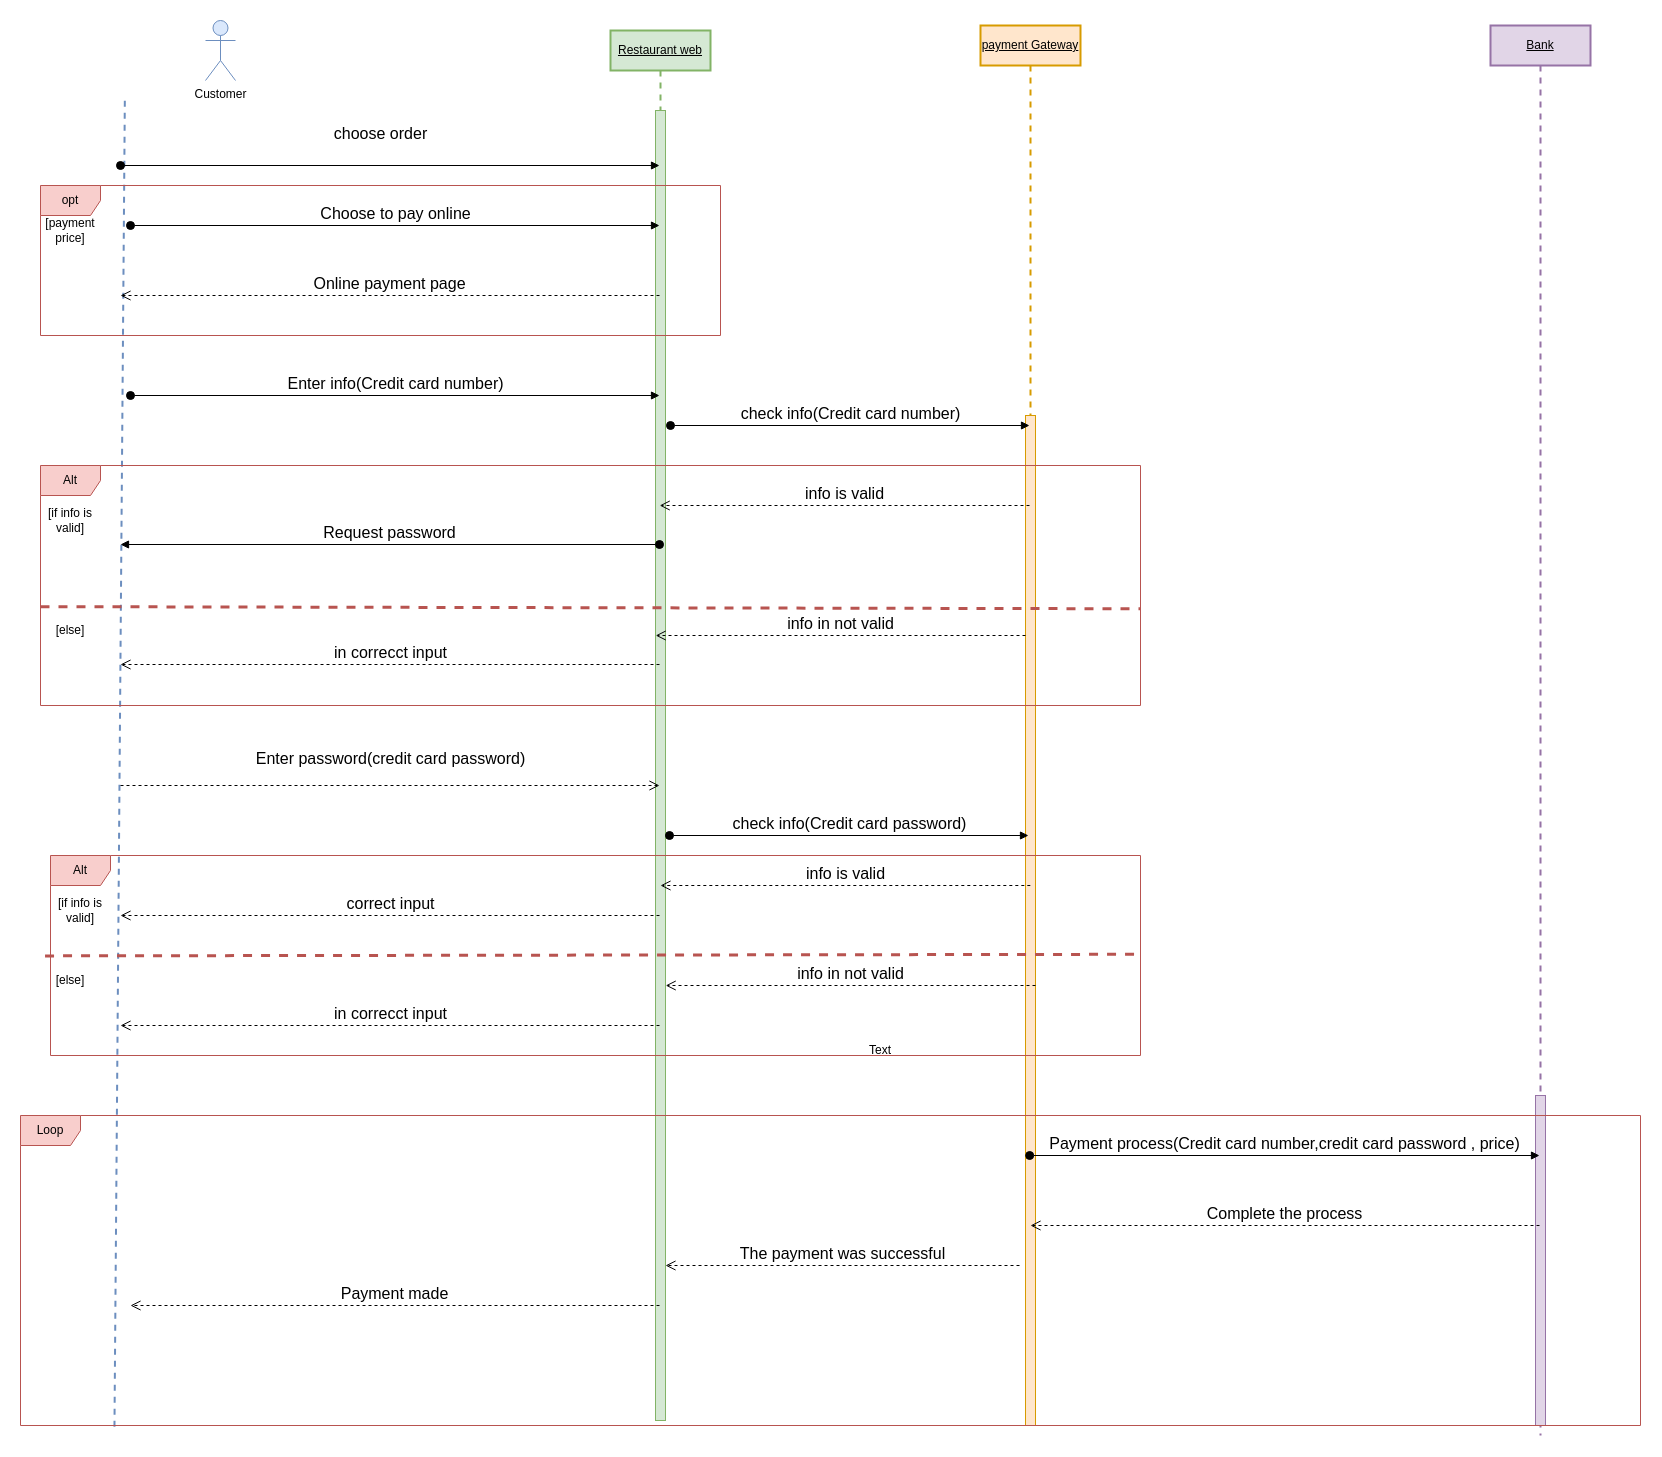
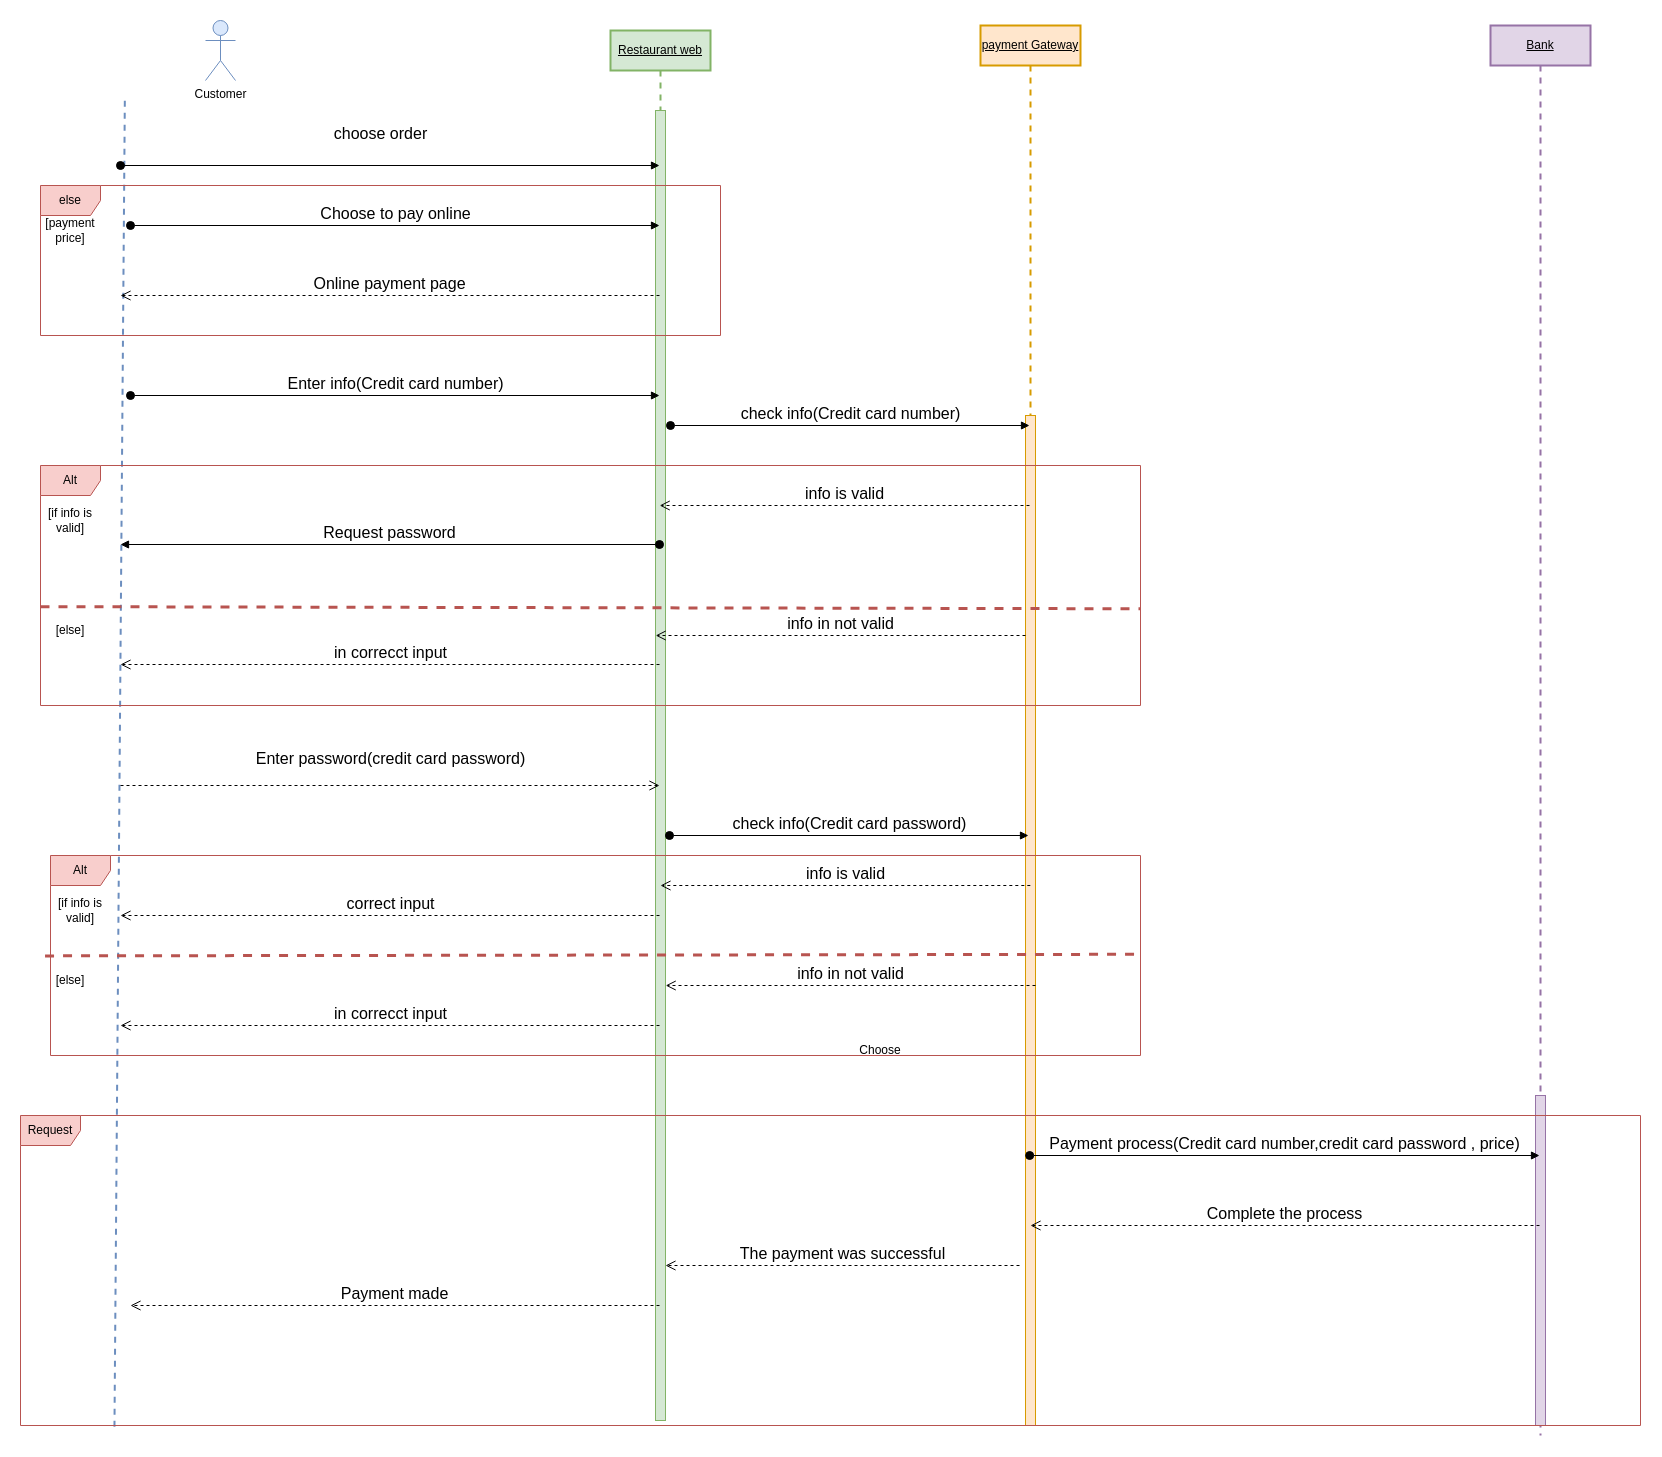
node "opt": label "opt" -> "else"
node "Text": label "Text" -> "Choose"
node "Loop": label "Loop" -> "Request"
